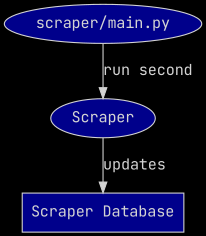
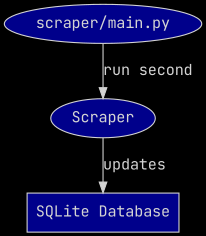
node "Scraper Database": label "Scraper Database" -> "SQLite Database"
